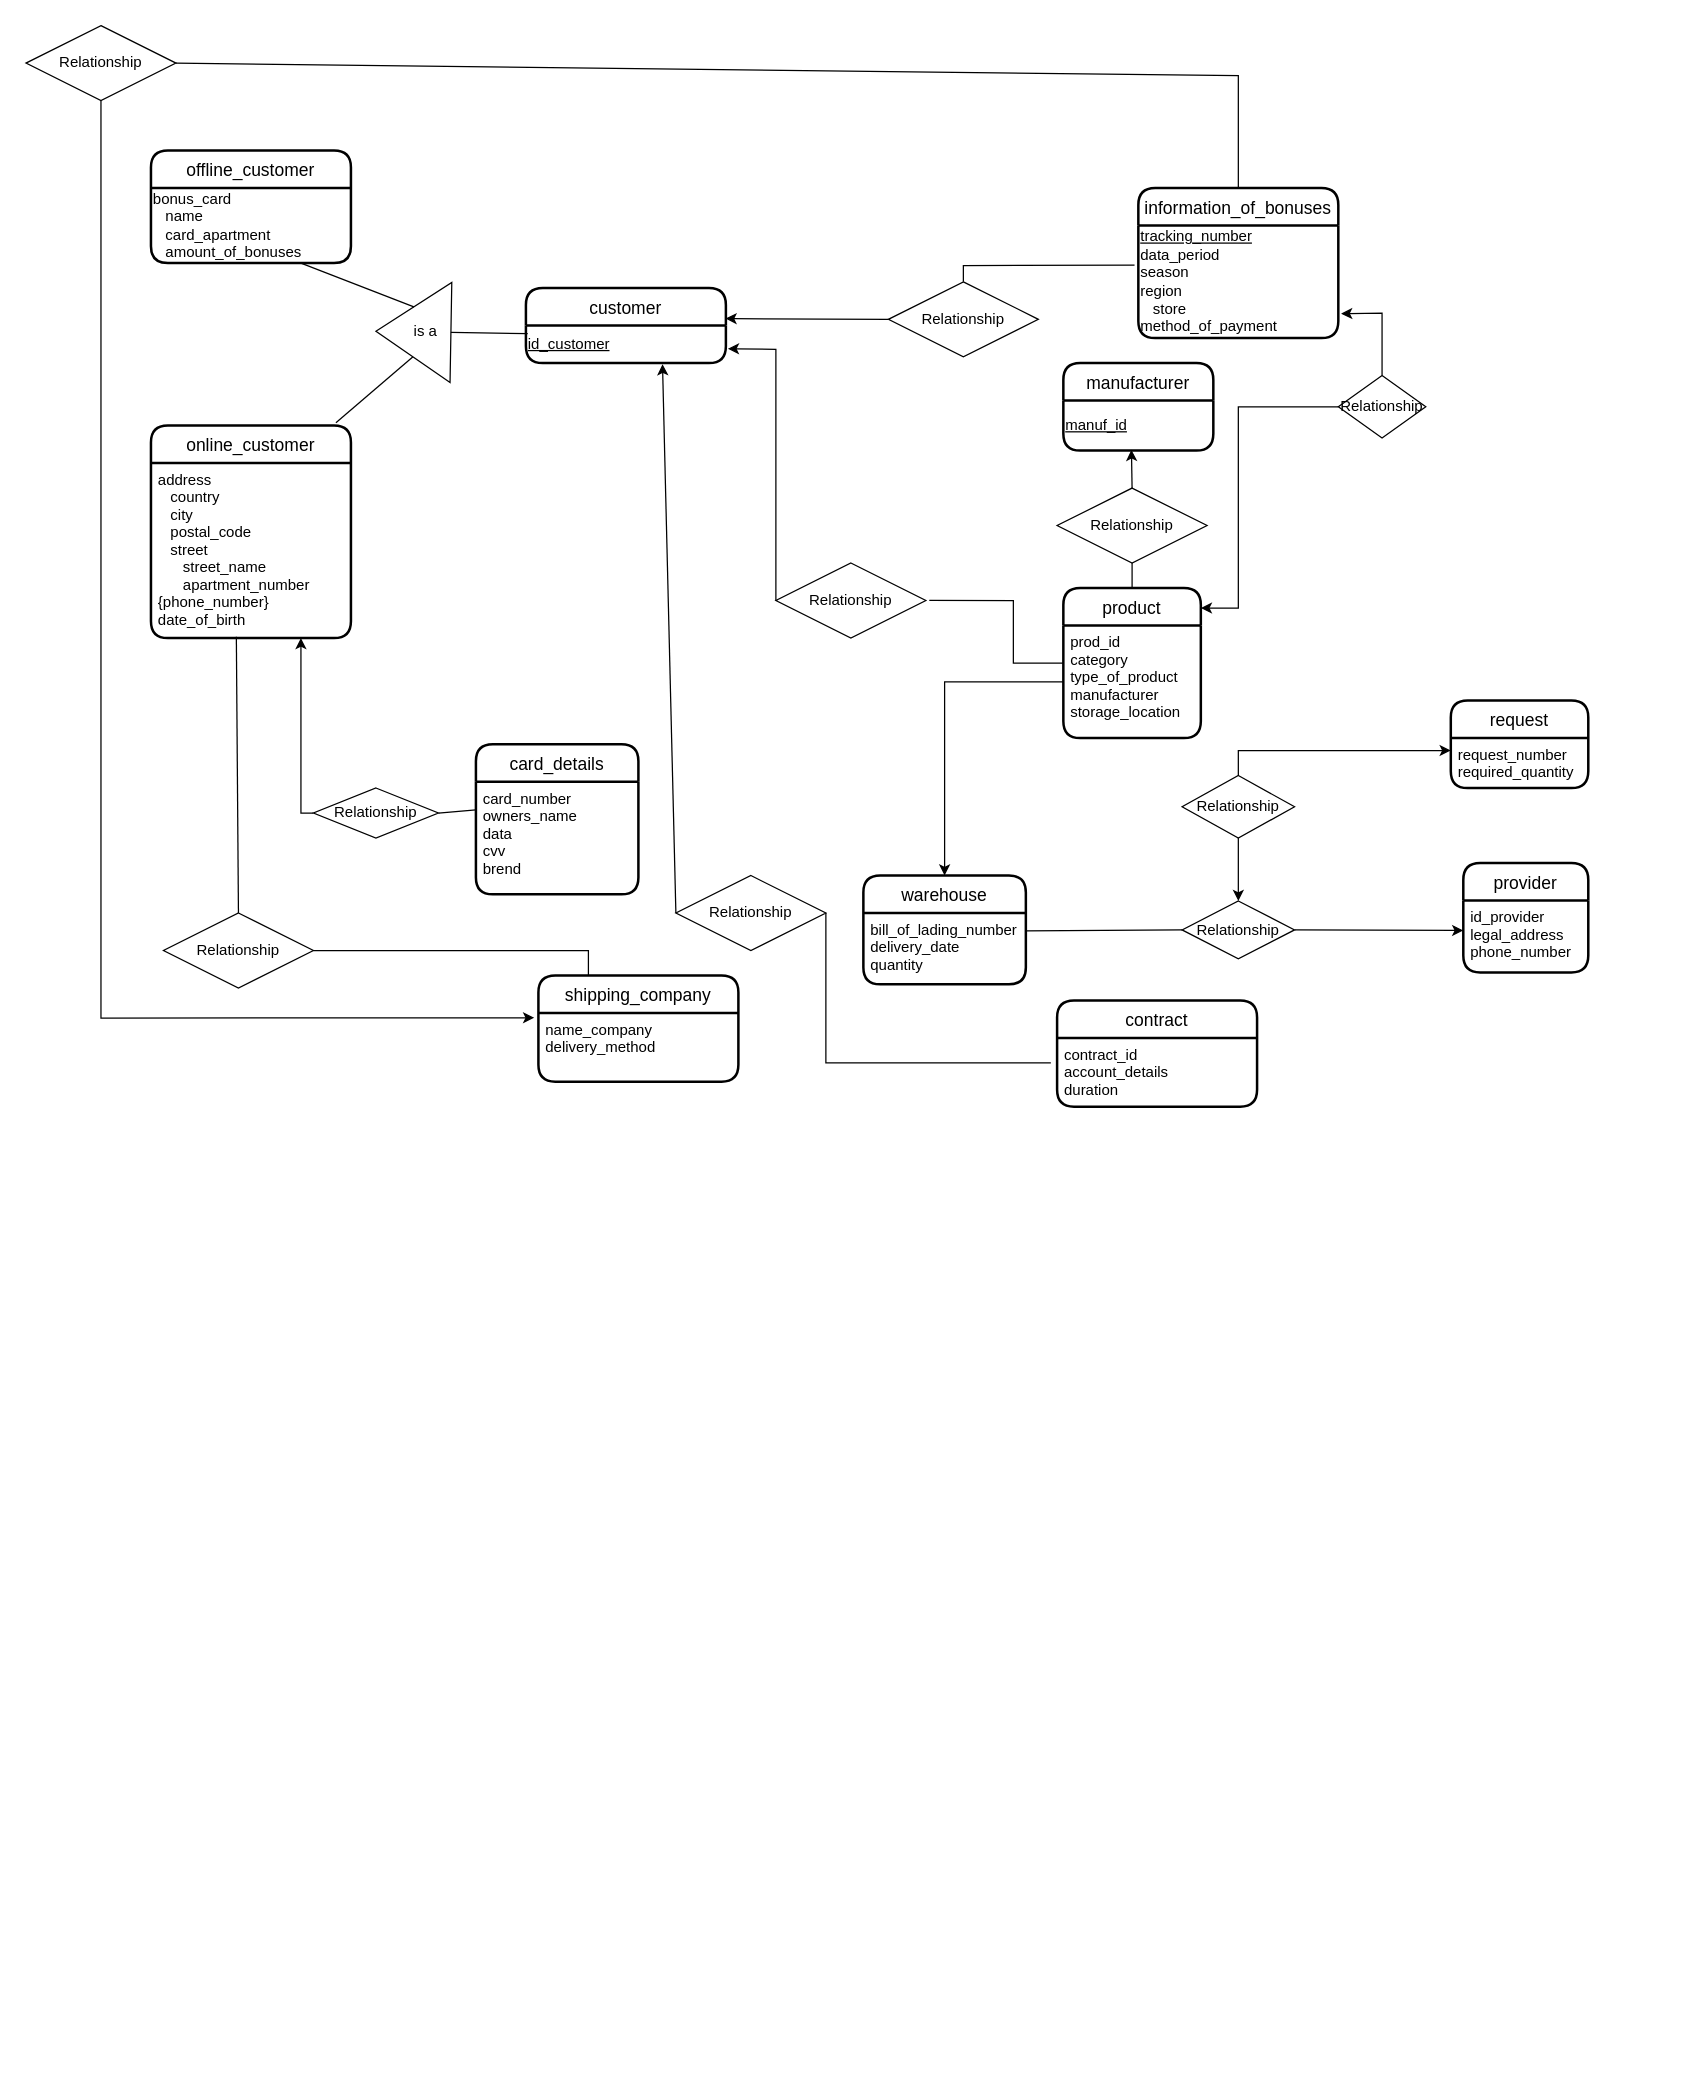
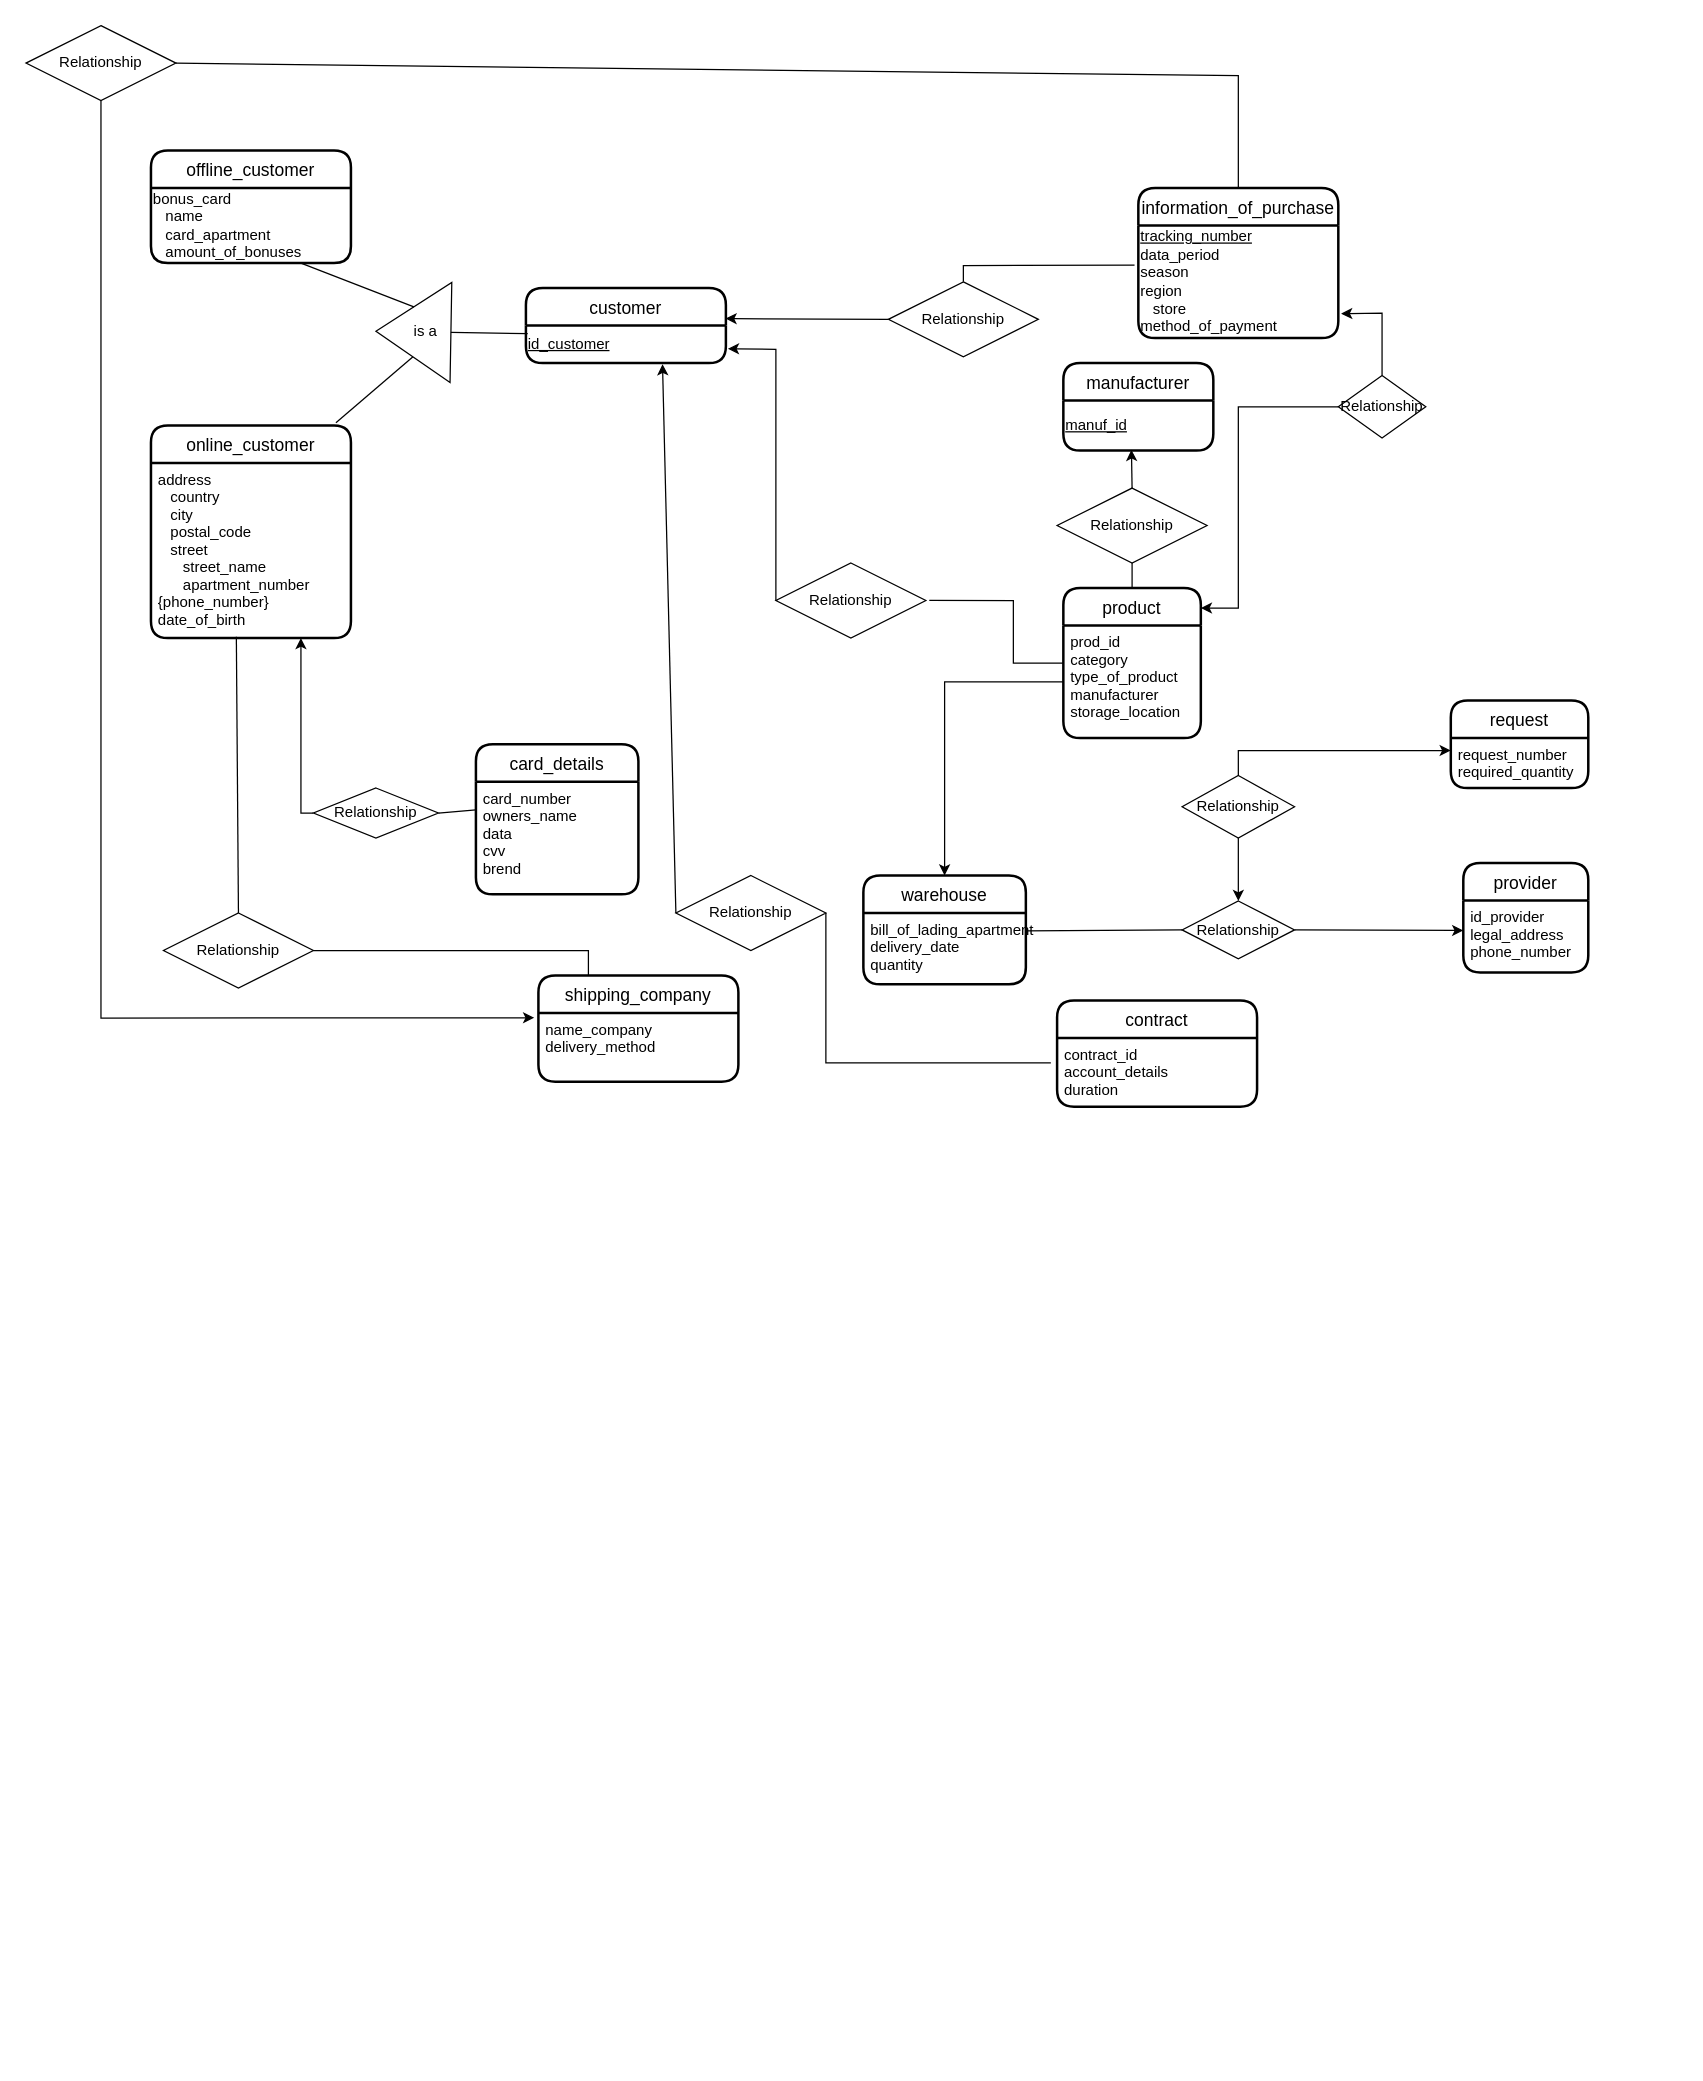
node "information_of_bonuses": label "information_of_bonuses" -> "information_of_purchase"
node "bill_of_lading_number delivery_date quantity": label "bill_of_lading_number delivery_date quantity" -> "bill_of_lading_apartment delivery_date quantity"
